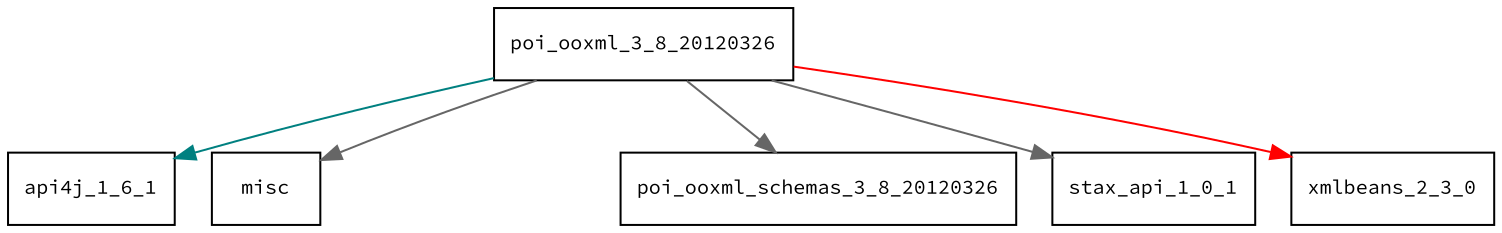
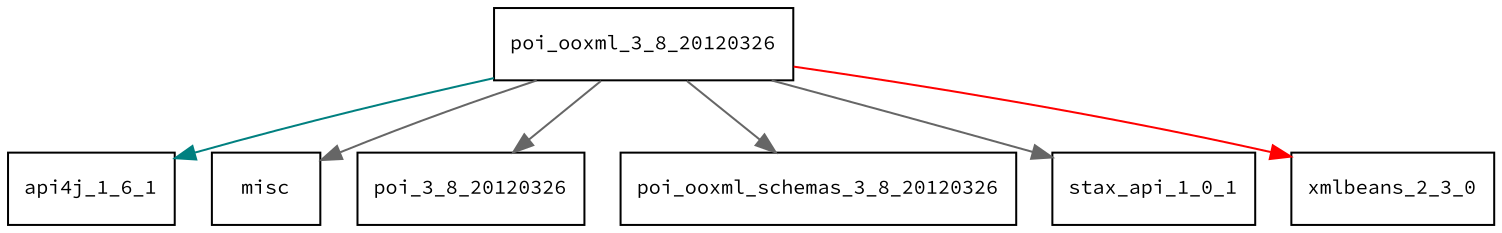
node "poi_3_8_20120326": added
